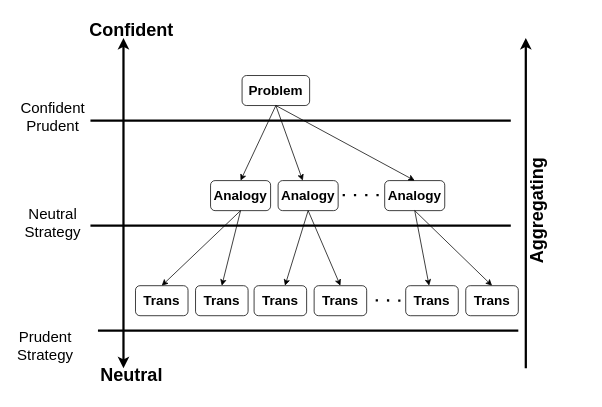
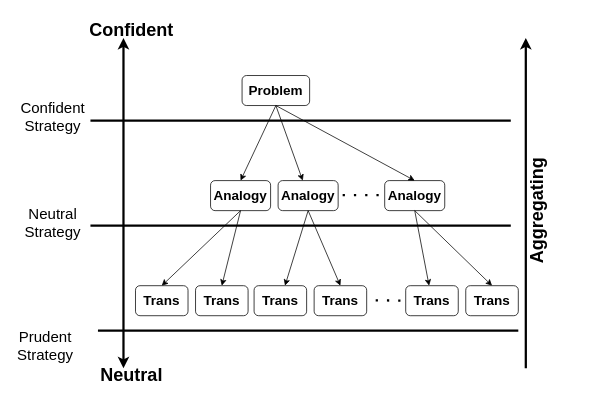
node "Confident Prudent": label "Confident Prudent" -> "Confident Strategy"
